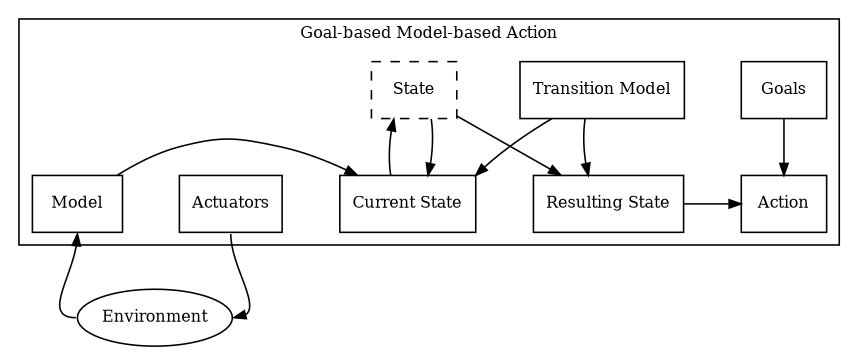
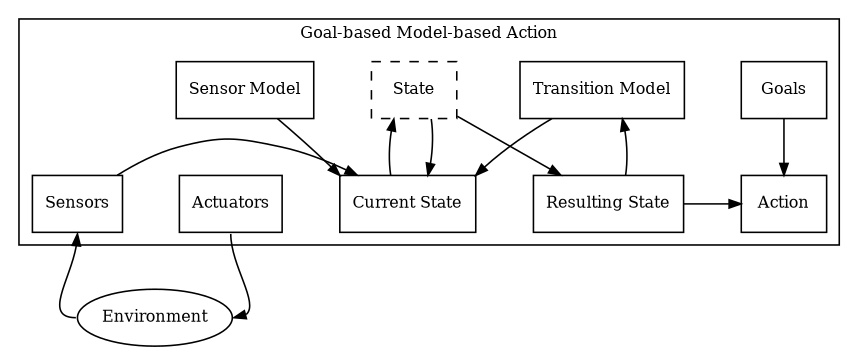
node "Sensor Model": added
edge "Transition Model" -> "Resulting State": reversed
node "Model": label "Model" -> "Sensors"
